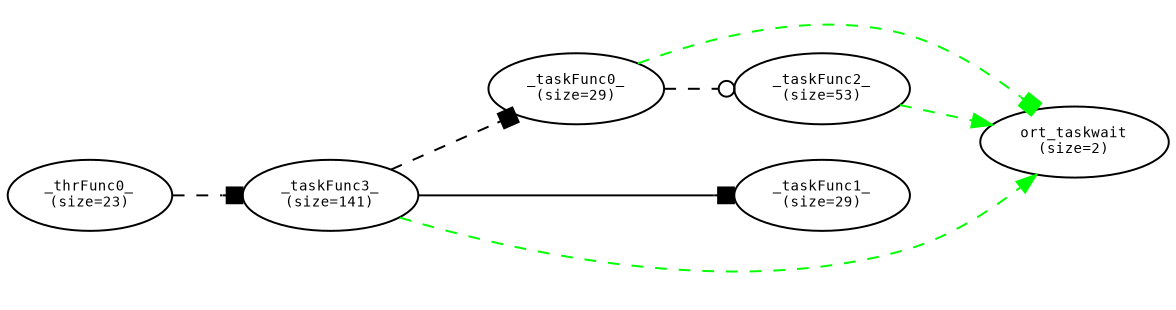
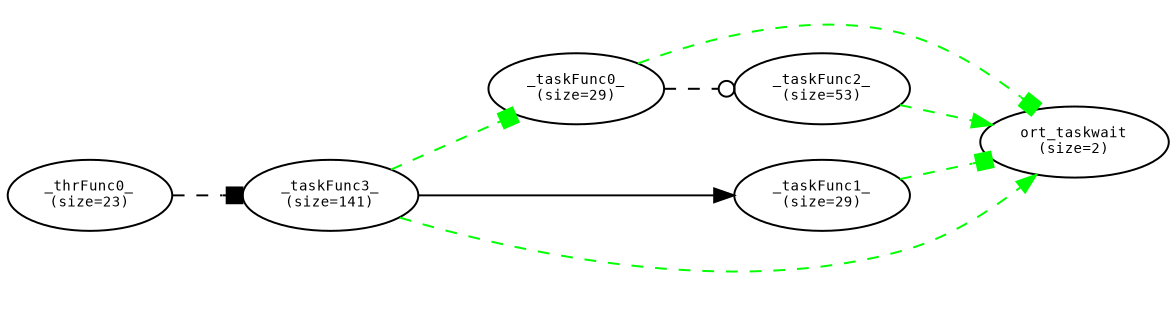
edge "_taskFunc3_ (size=141)" -> "_taskFunc0_ (size=29)": color black -> green
edge "_taskFunc1_ (size=29)" -> "ort_taskwait (size=2)": added
edge "_taskFunc3_ (size=141)" -> "_taskFunc1_ (size=29)": arrowhead box -> normal
